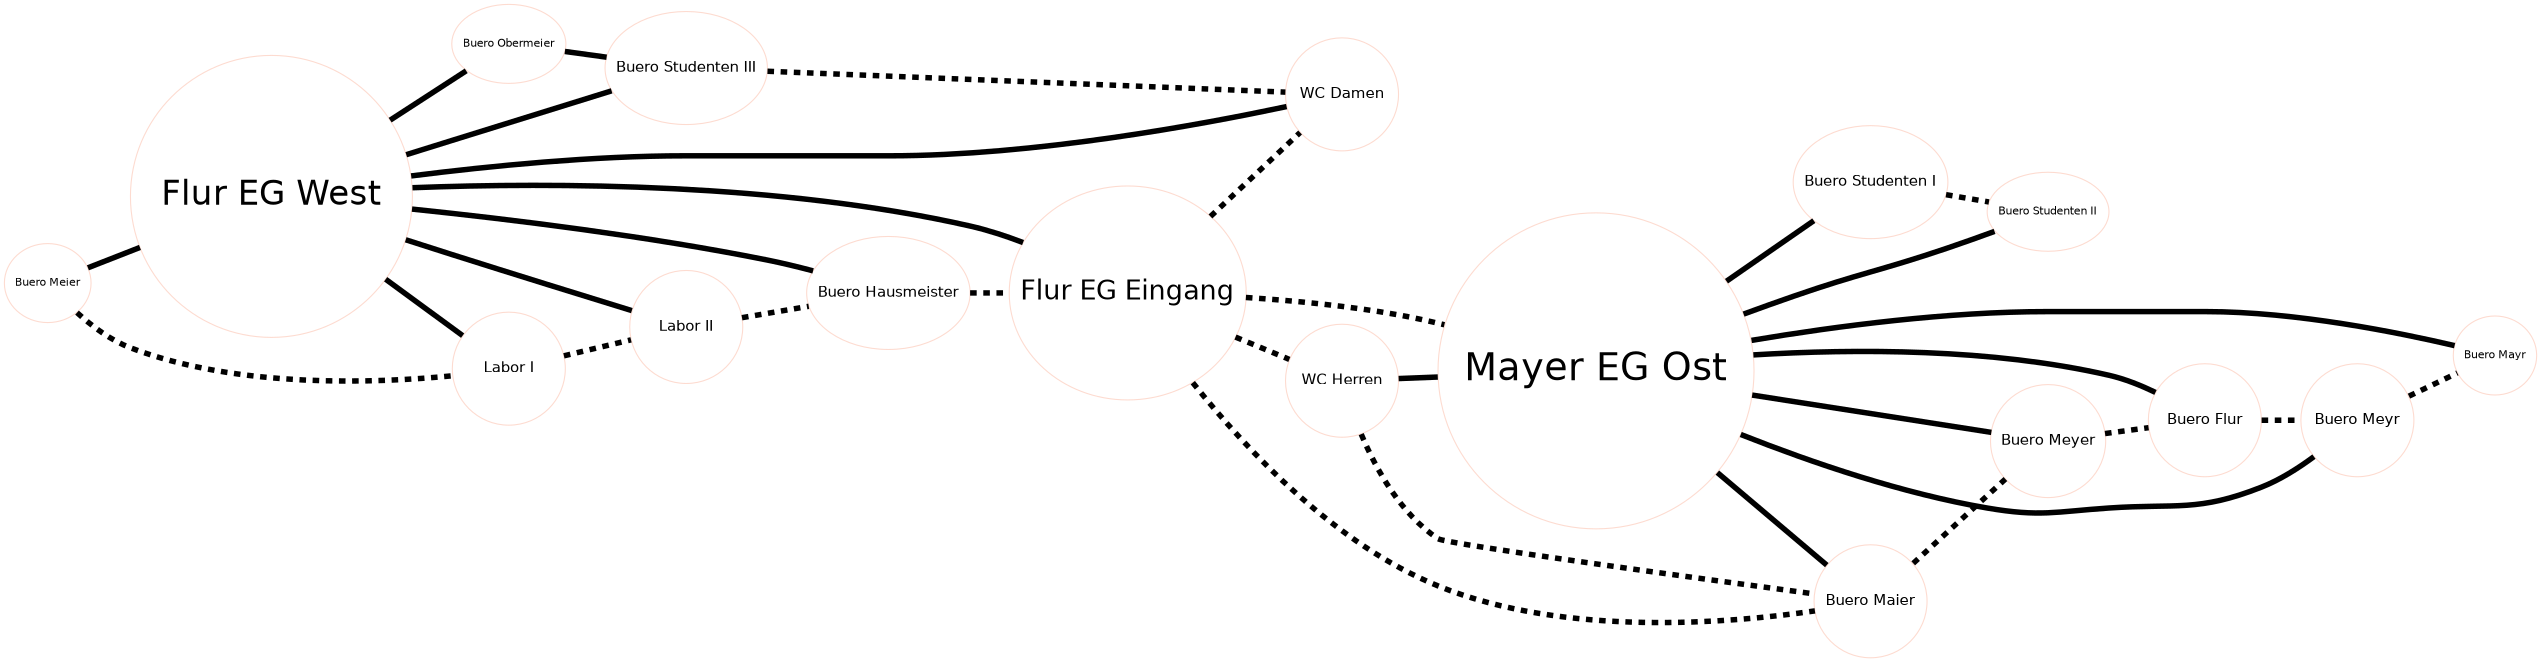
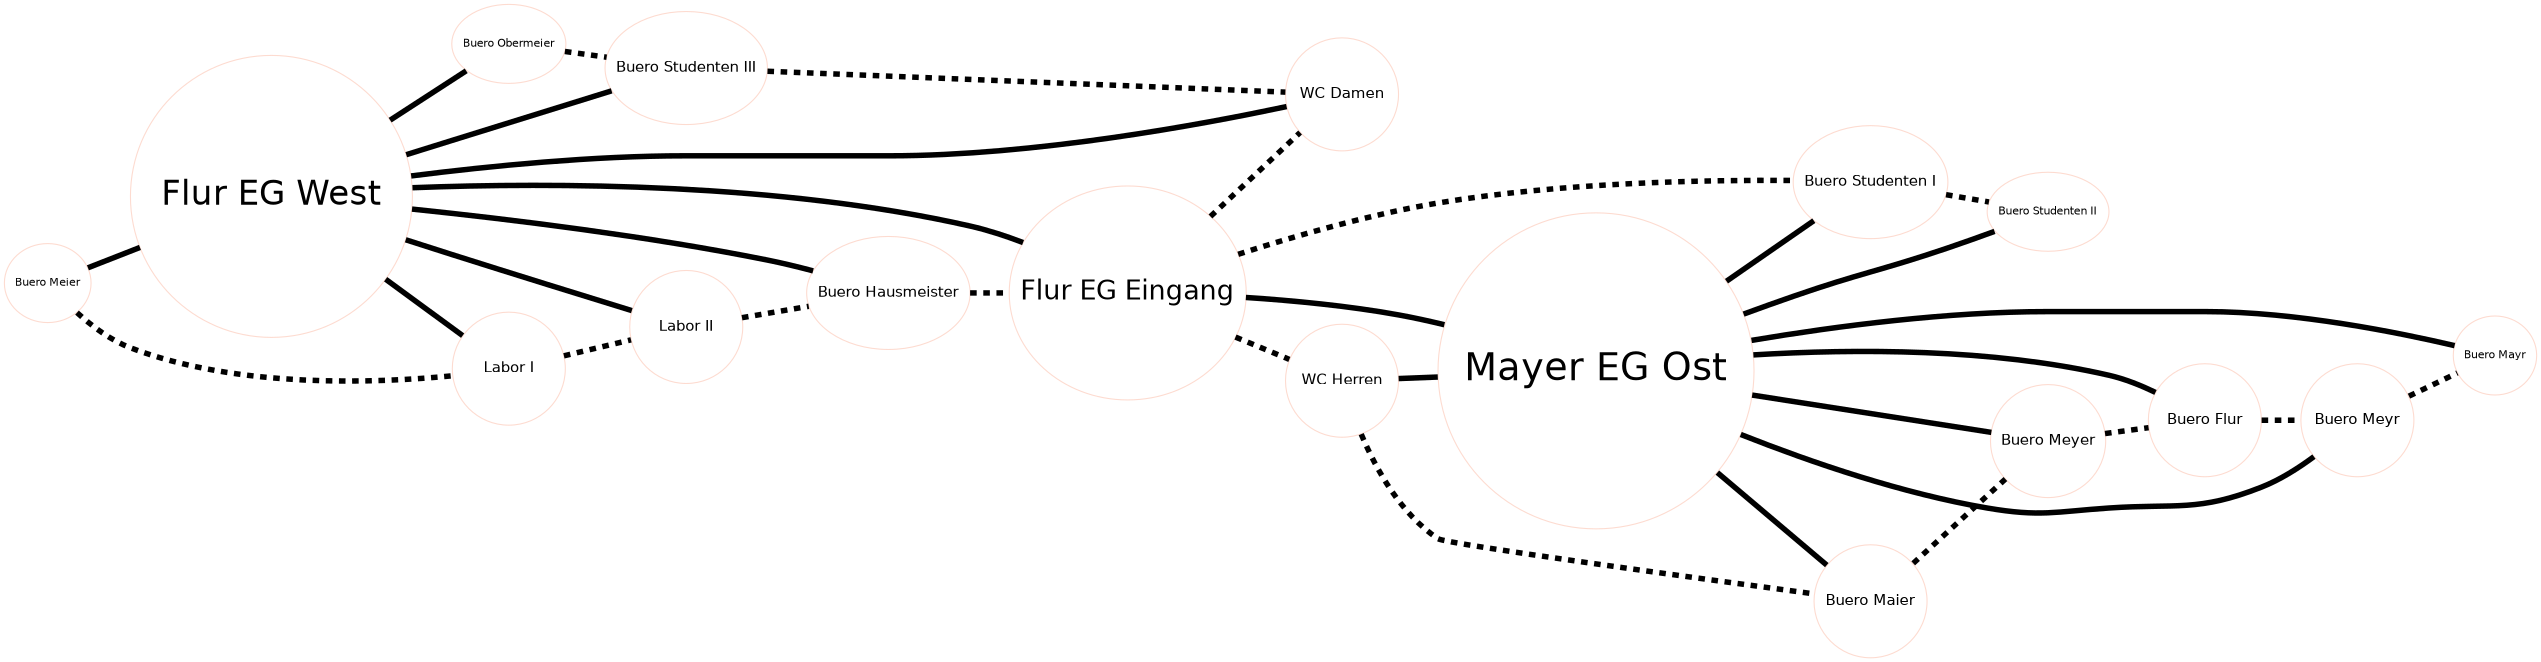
edge "Buero Obermeier" -- "Buero Studenten III": style solid -> dashed
edge "Flur EG Eingang" -- "Mayer EG Ost": style dashed -> solid
edge "Flur EG Eingang" -- "Buero Maier": now "Flur EG Eingang" -- "Buero Studenten I"
